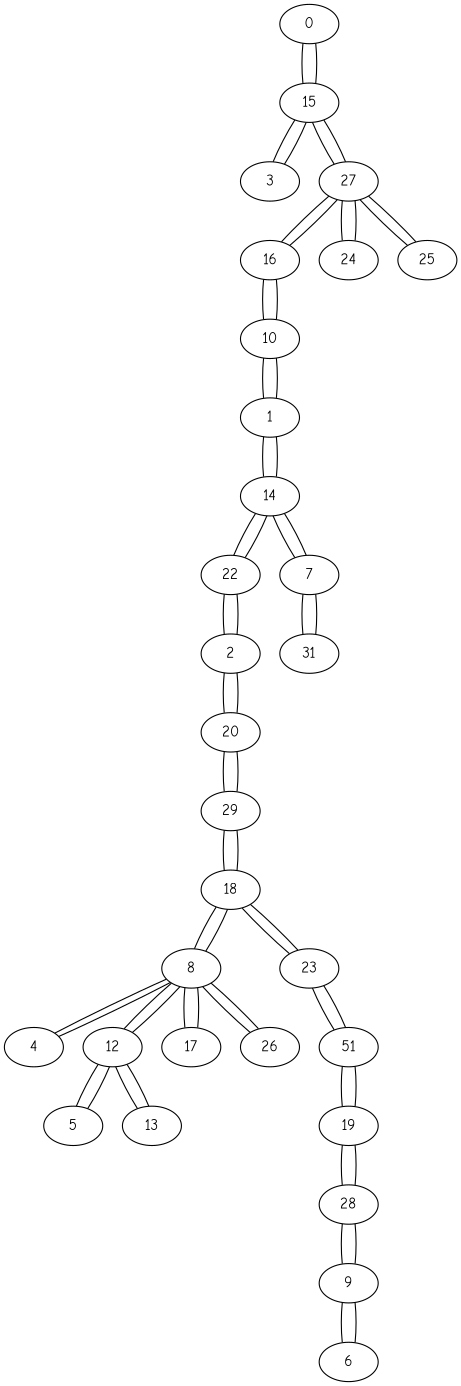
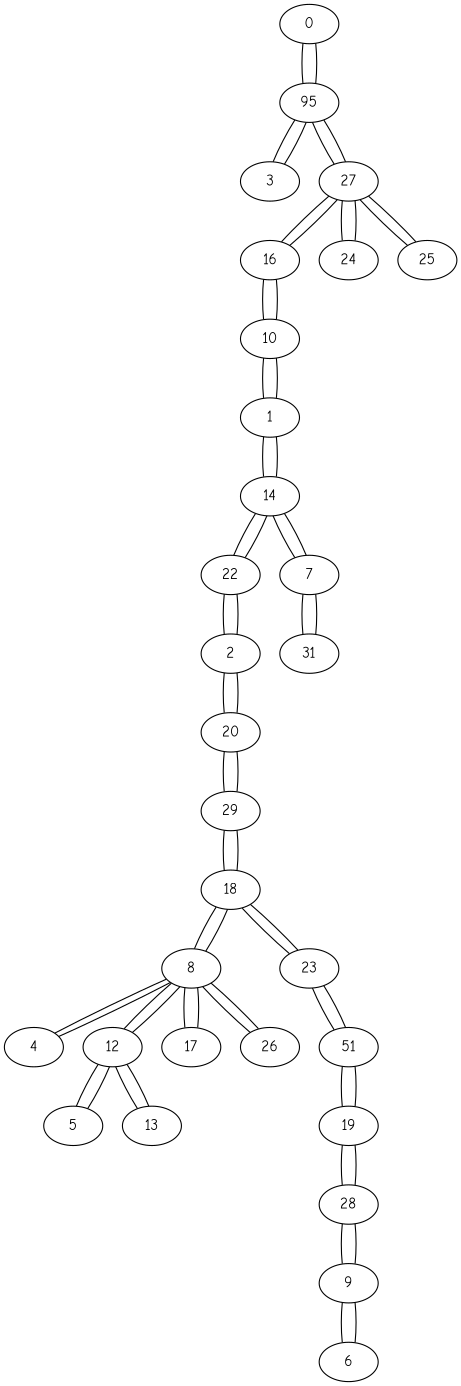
node "15": label "15" -> "95"
